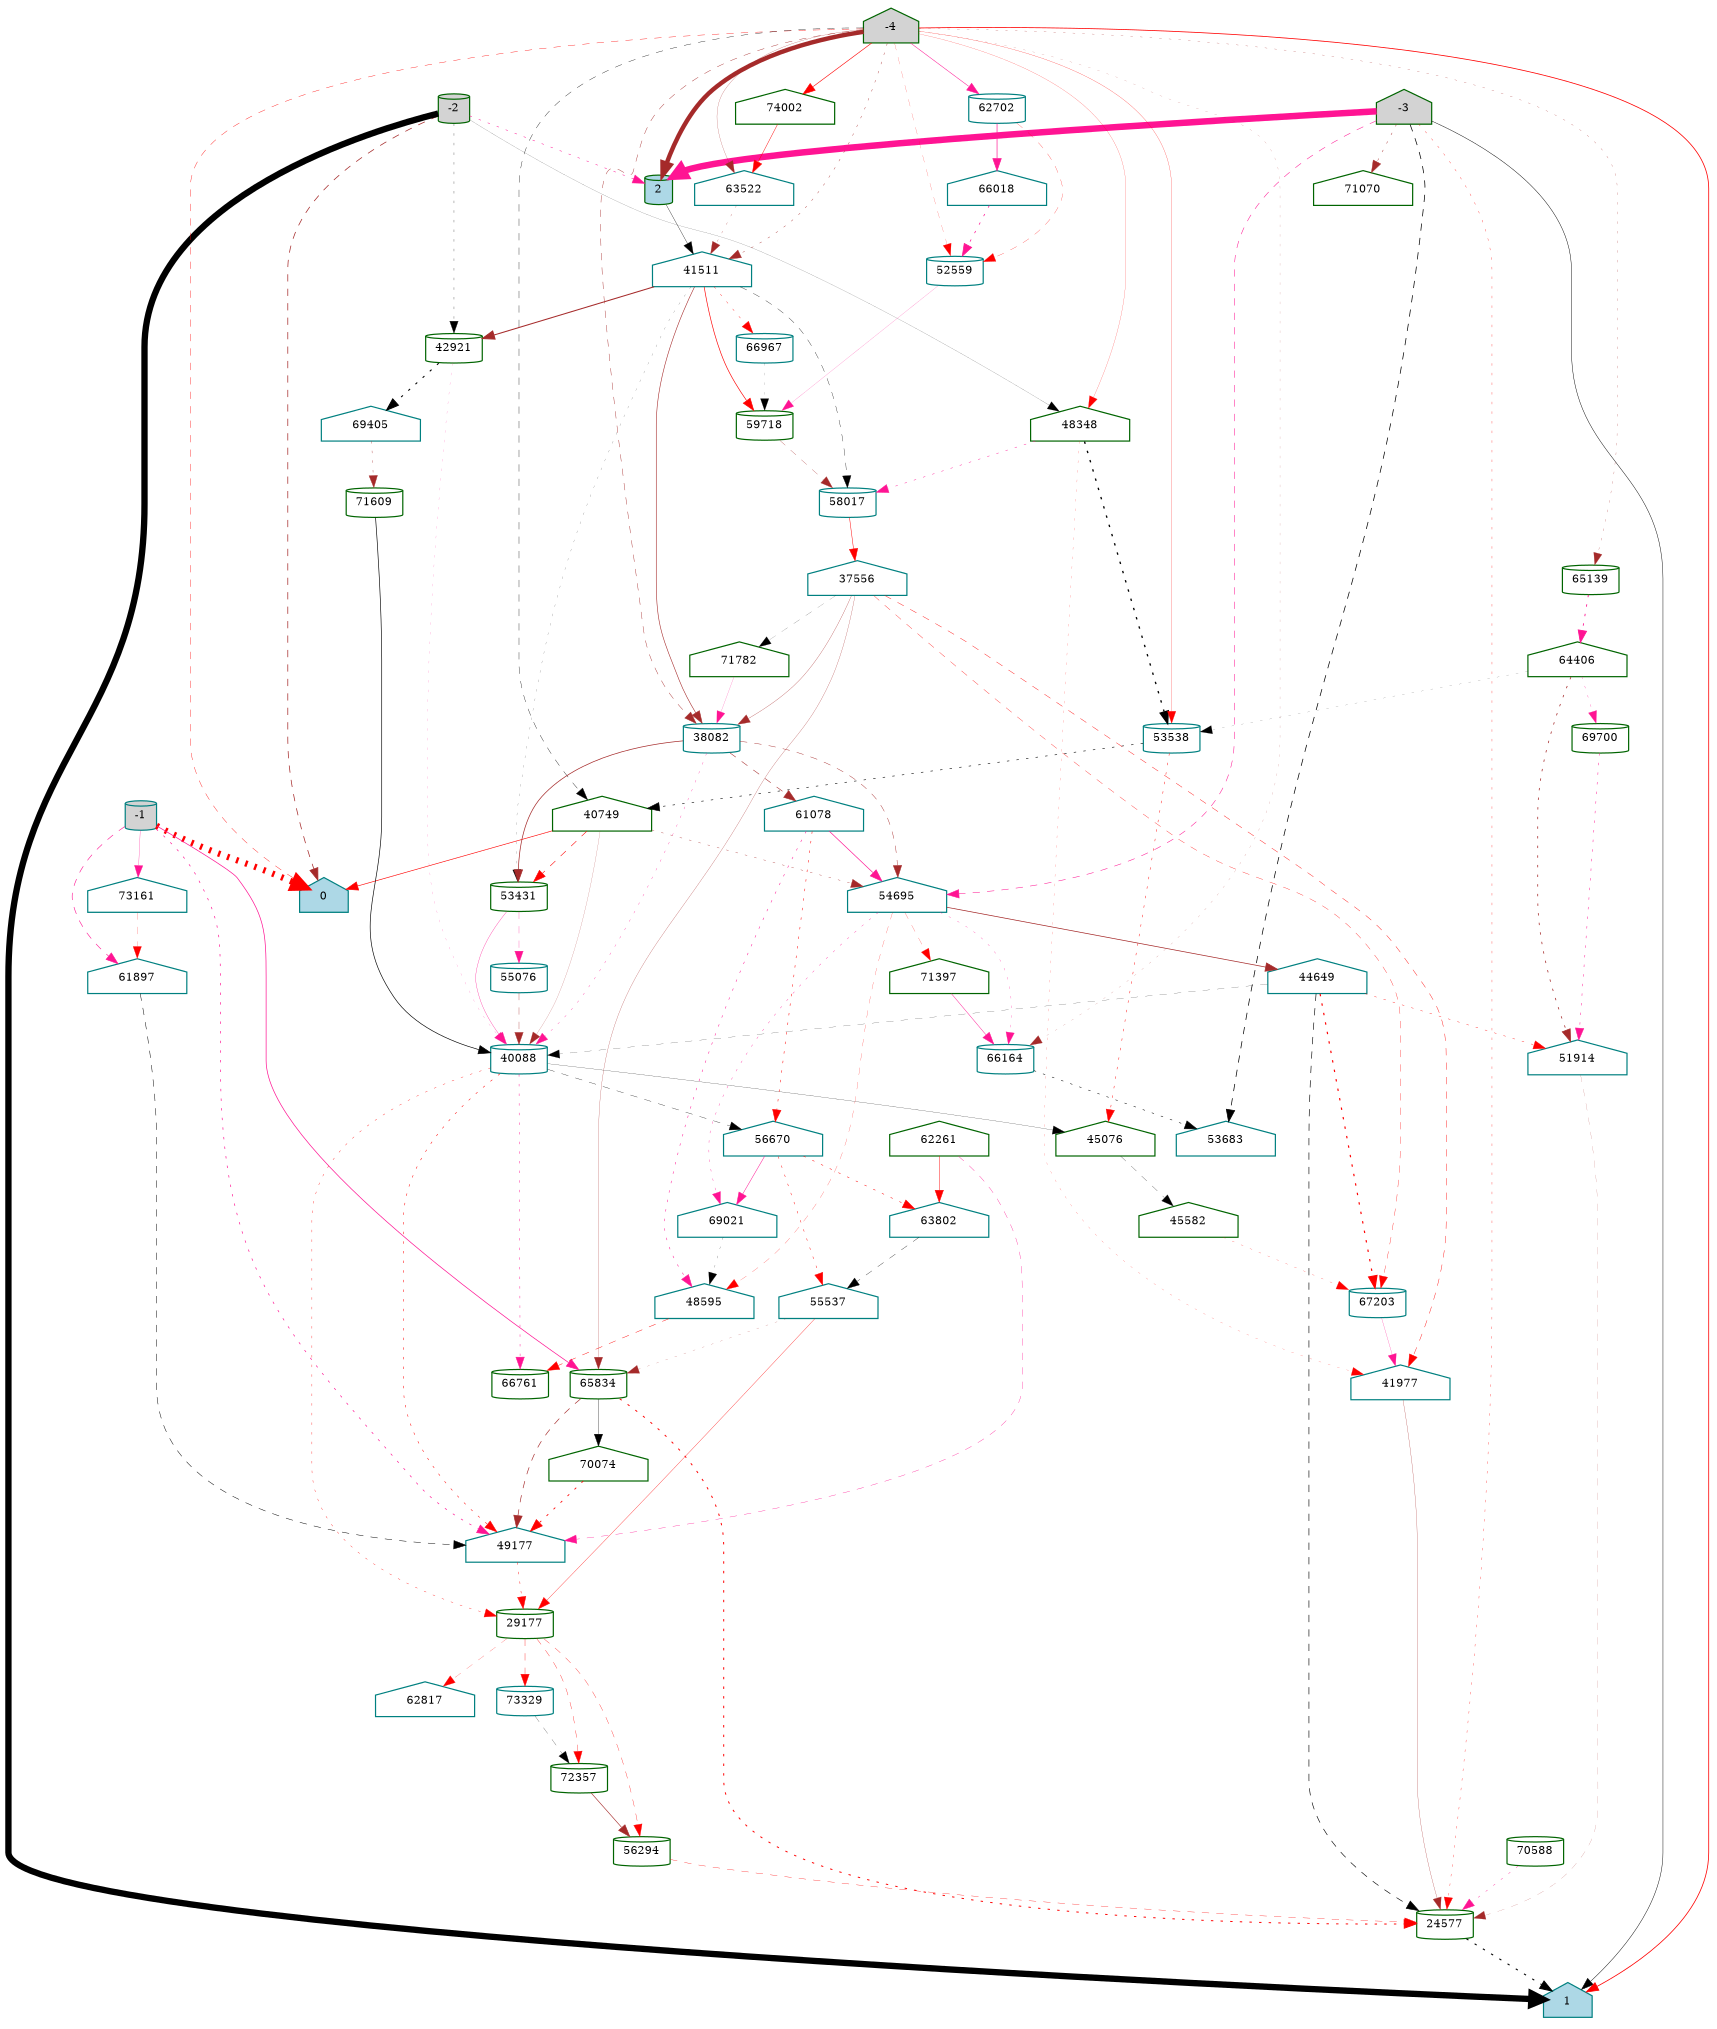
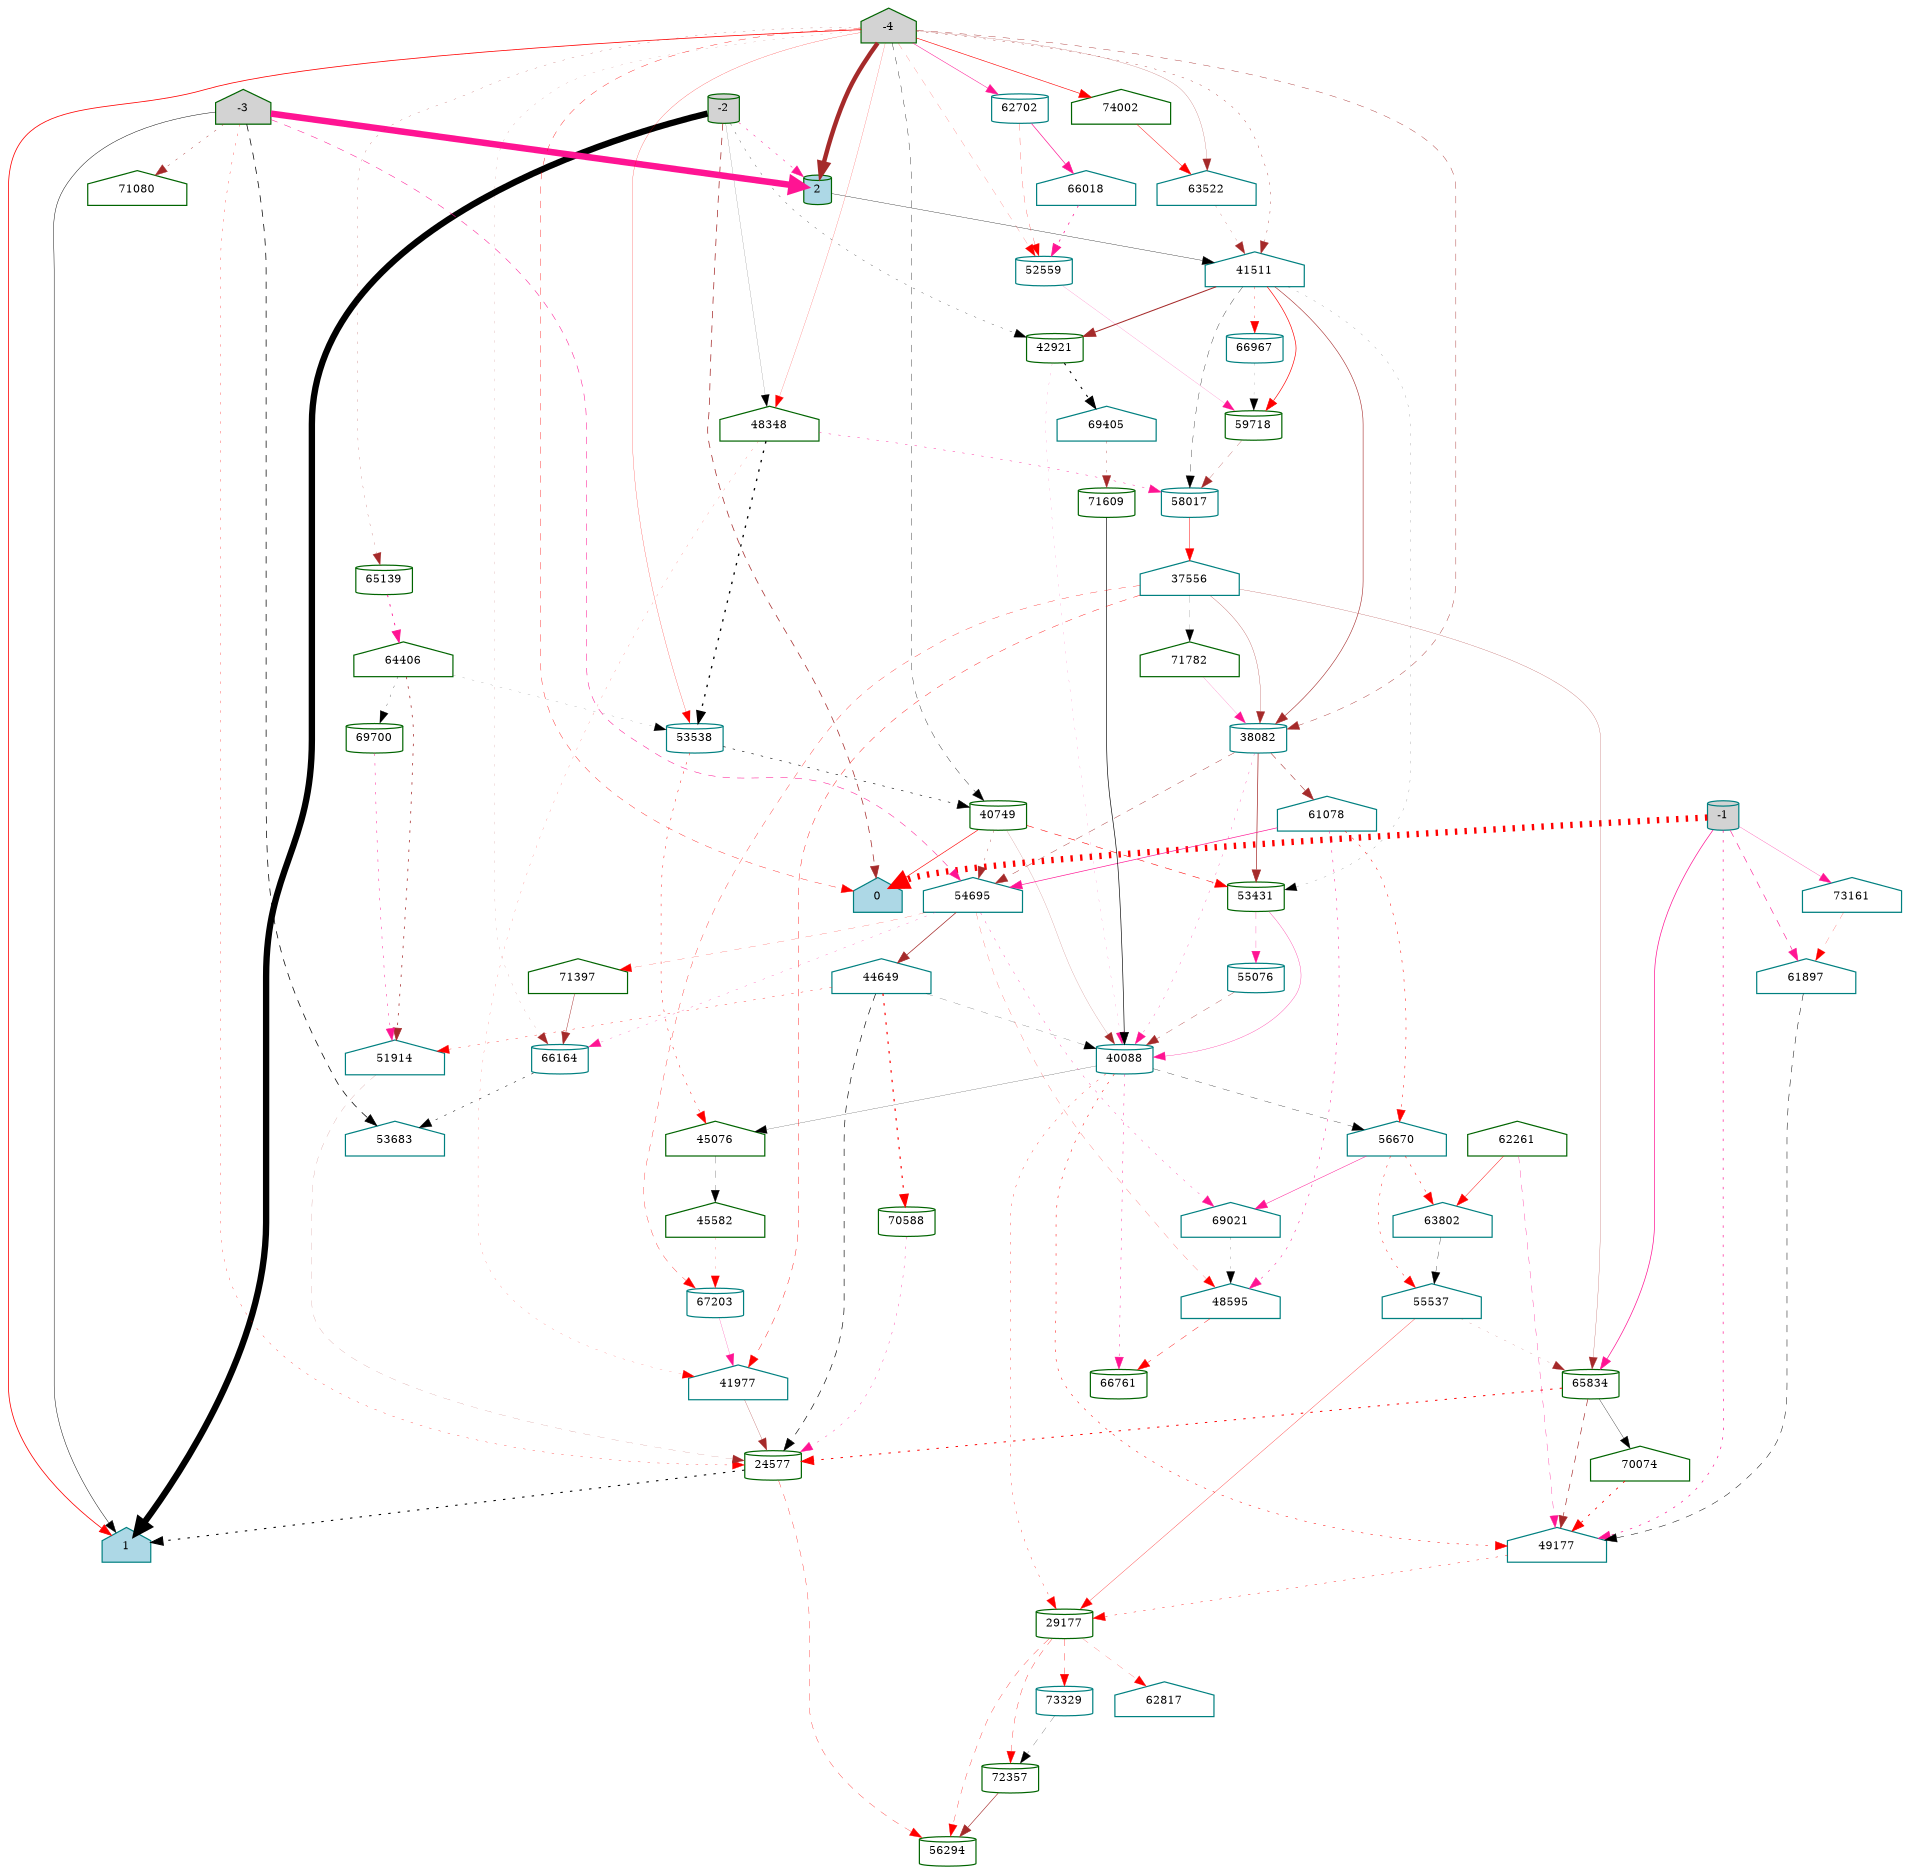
node "71070": label "71070" -> "71080"
edge "64406" -> "69700": color deeppink -> black
node "40749": shape house -> cylinder
edge "71397" -> "66164": color deeppink -> brown
edge "44649" -> "67203": now "44649" -> "70588"
edge "56294" -> "24577": reversed
